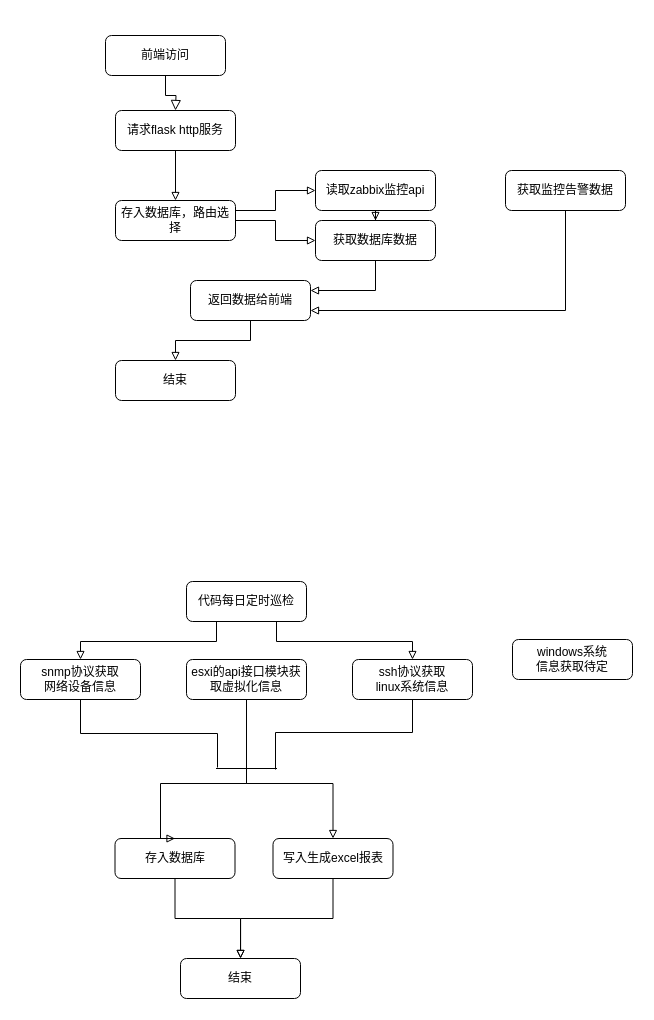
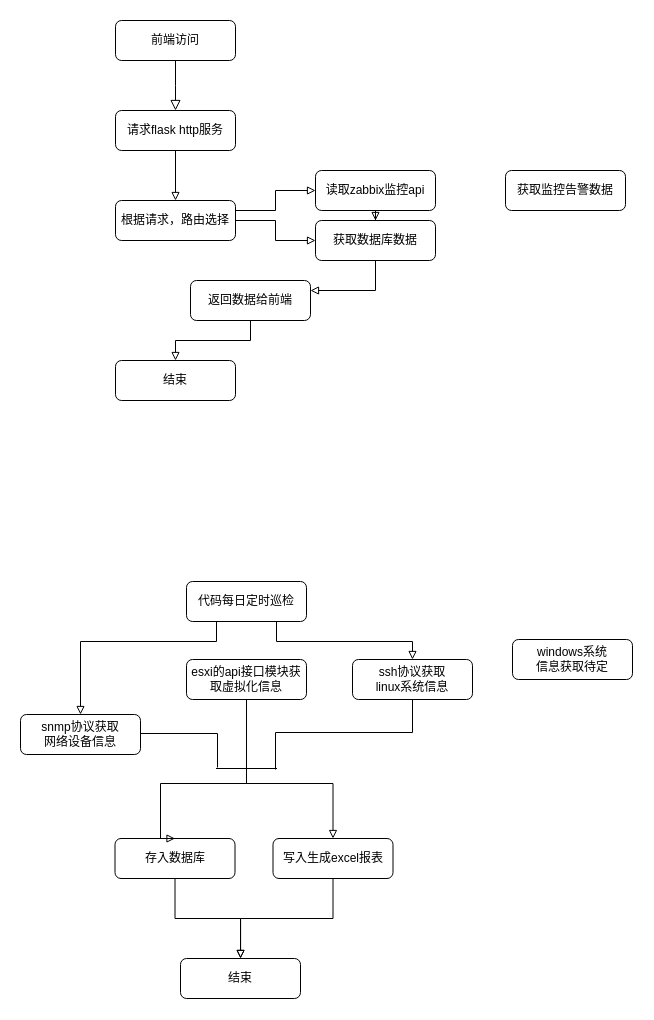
node "前端访问": moved (166, 56) -> (176, 41)
node "存入数据库，路由选择": label "存入数据库，路由选择" -> "根据请求，路由选择"
edge "获取监控告警数据" -> "返回数据给前端": removed
node "snmp协议获取 网络设备信息": moved (81, 680) -> (81, 735)
